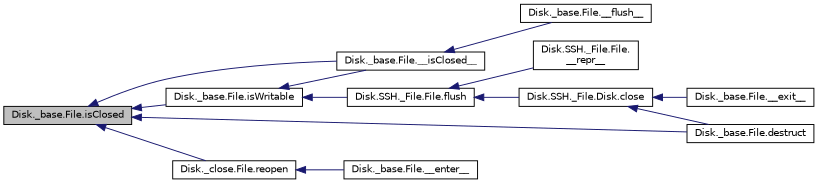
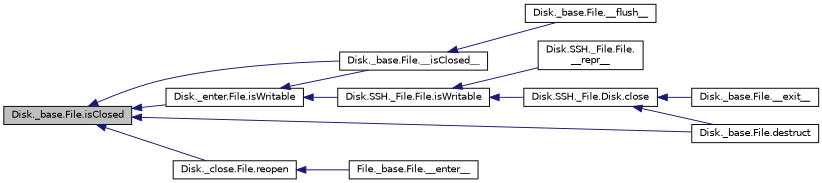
node "Disk._base.File.isWritable": label "Disk._base.File.isWritable" -> "Disk._enter.File.isWritable"
node "Disk.SSH._File.File.flush": label "Disk.SSH._File.File.flush" -> "Disk.SSH._File.File.isWritable"
node "Disk._base.File.__enter__": label "Disk._base.File.__enter__" -> "File._base.File.__enter__"
